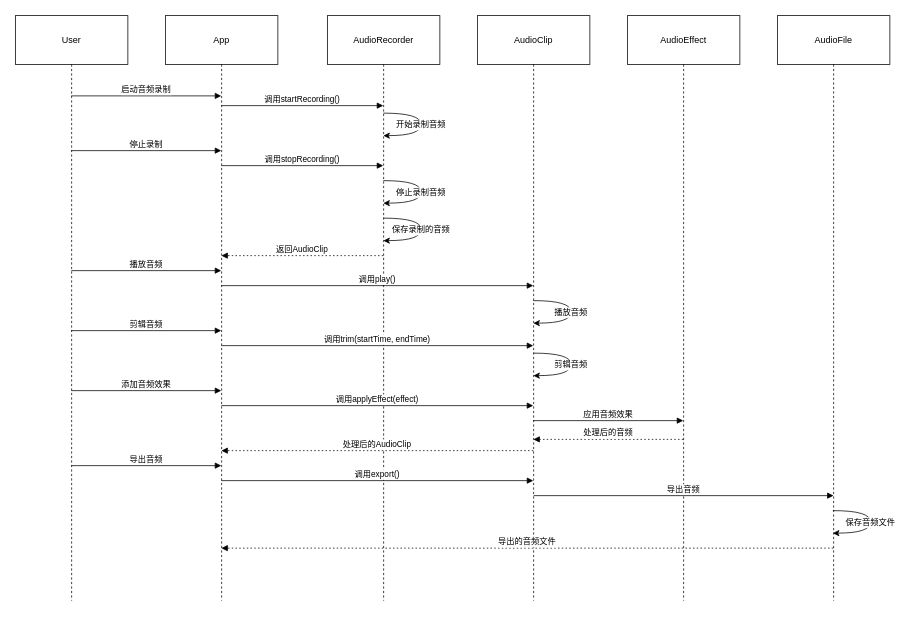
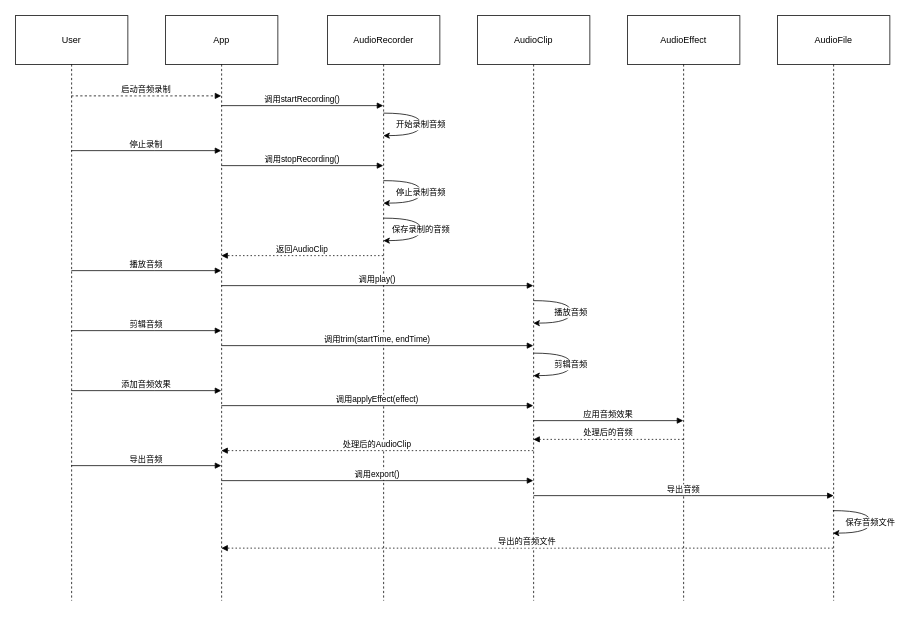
edge "User" -> "App": style solid -> dashed
